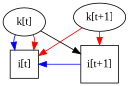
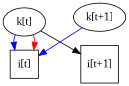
edge "k[t+1]" -> "i[t+1]": removed
edge "k[t+1]" -> "i[t]": color red -> blue
edge "i[t+1]" -> "i[t]": removed
